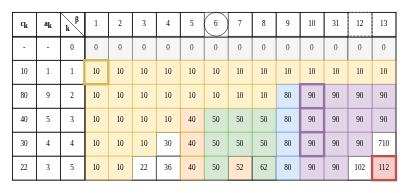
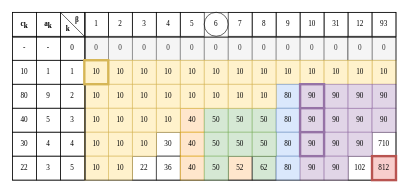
node "12": style dashed -> solid
node "13": label "13" -> "93"
node "112": label "112" -> "812"
